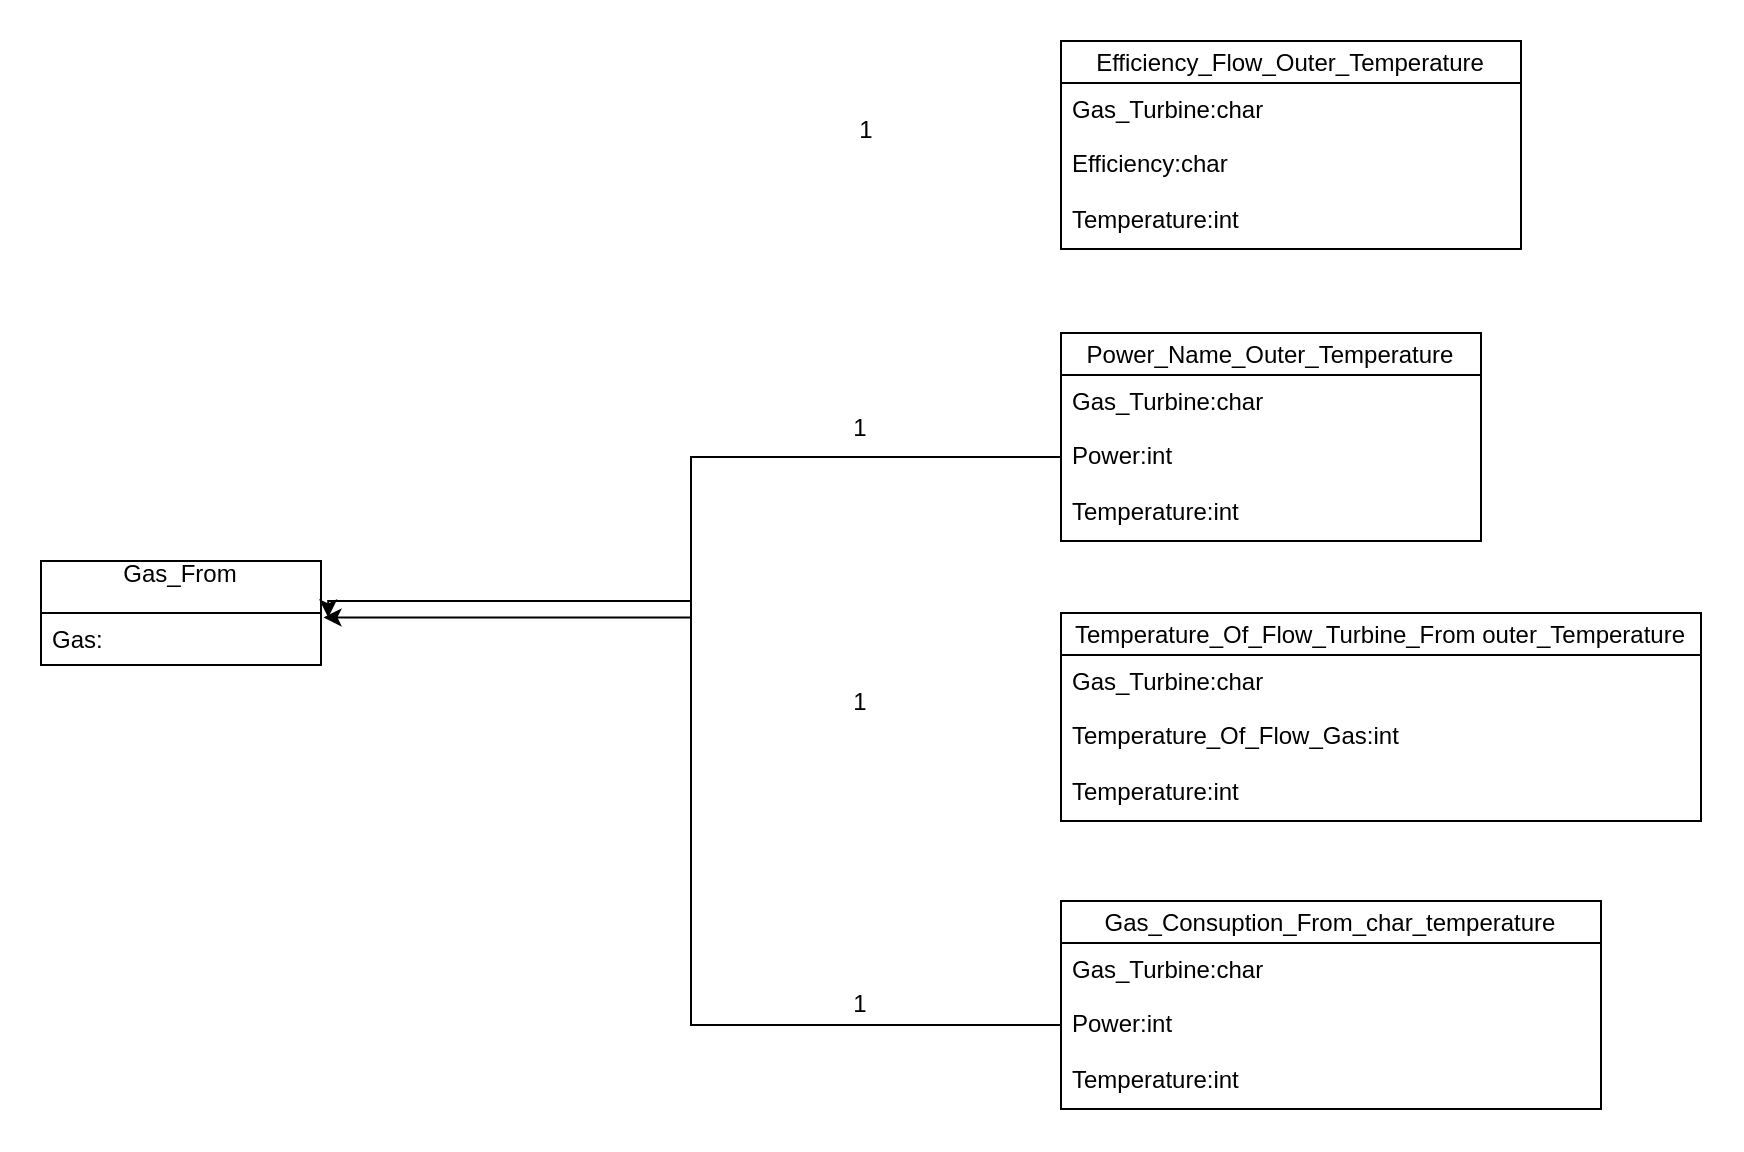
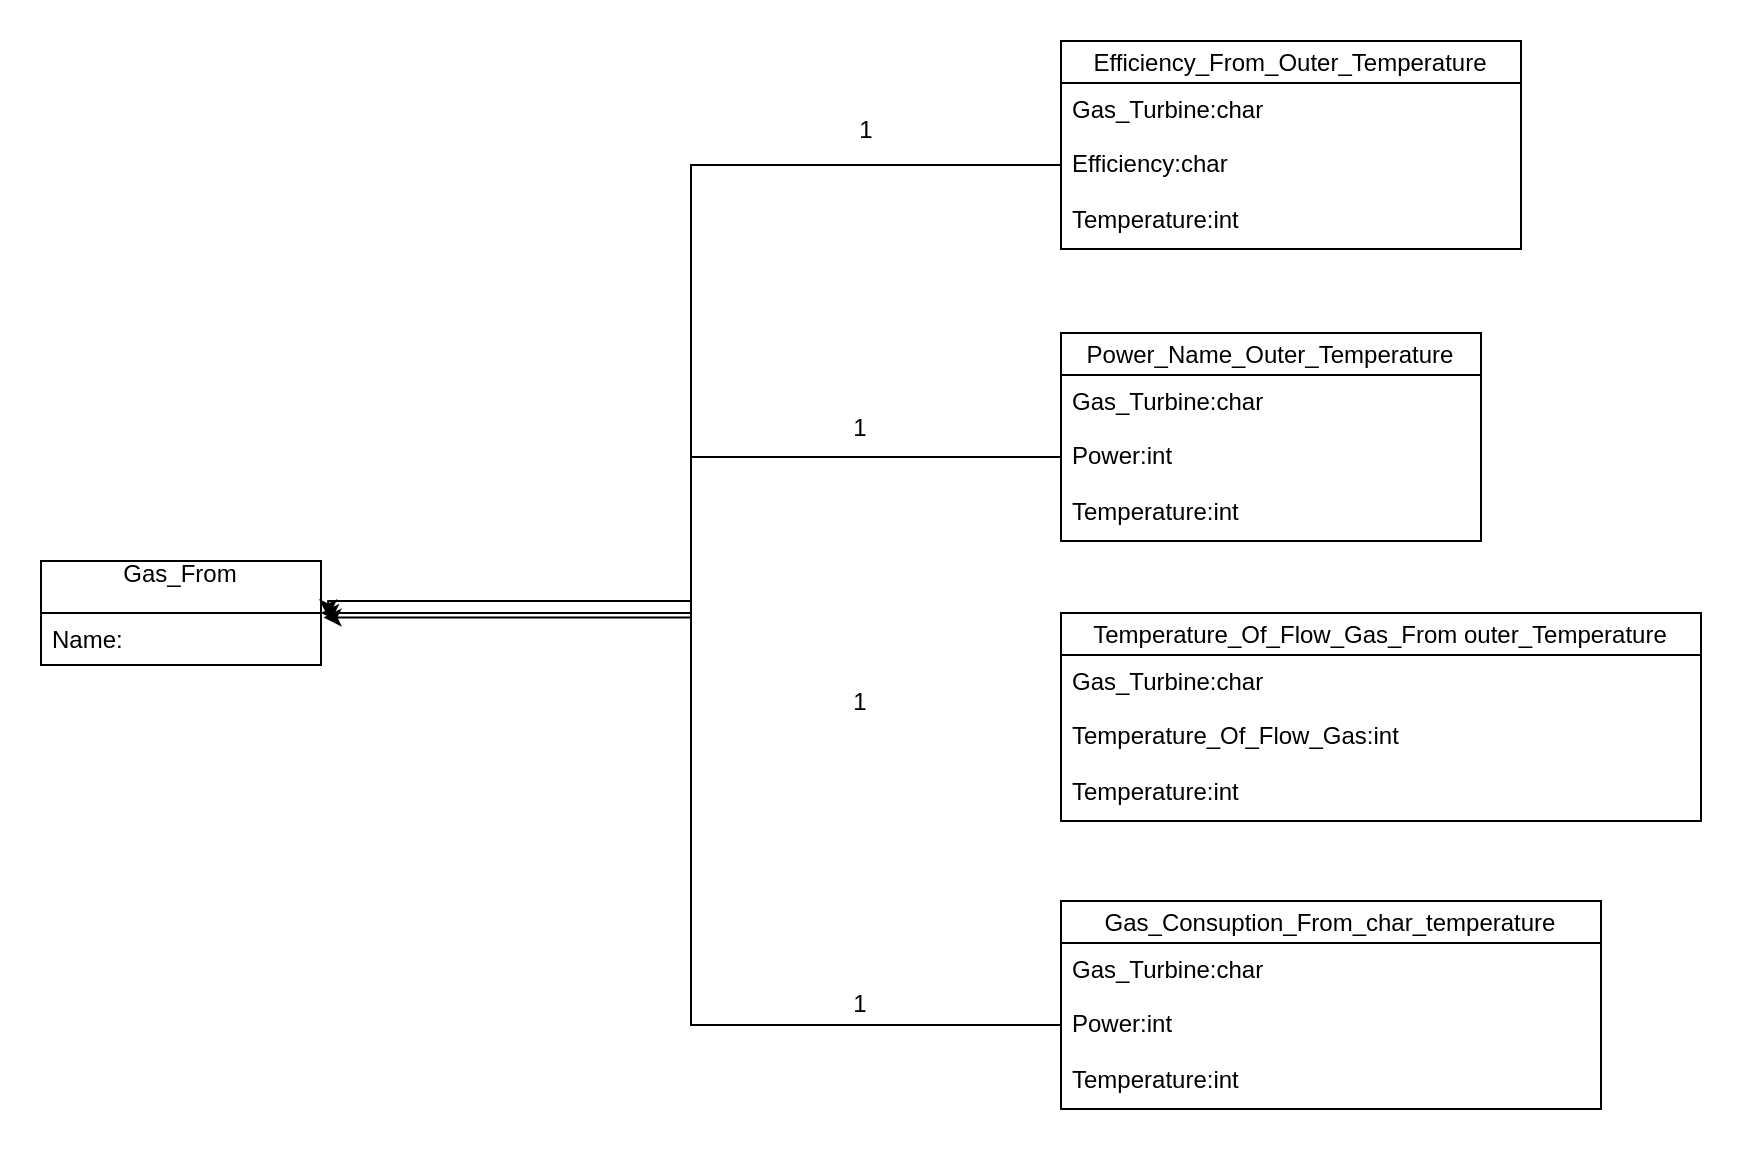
node "Efficiency_Flow_Outer_Temperature": label "Efficiency_Flow_Outer_Temperature" -> "Efficiency_From_Outer_Temperature"
edge "Efficiency:char" -> "Gas_From": added
node "Temperature_Of_Flow_Turbine_From outer_Temperature": label "Temperature_Of_Flow_Turbine_From outer_Temperature" -> "Temperature_Of_Flow_Gas_From outer_Temperature"
node "Gas:": label "Gas:" -> "Name:"
